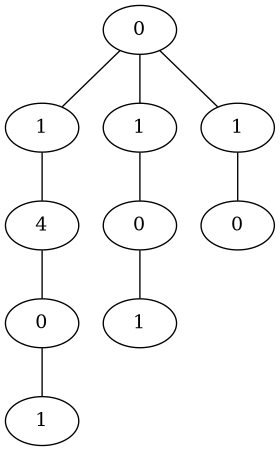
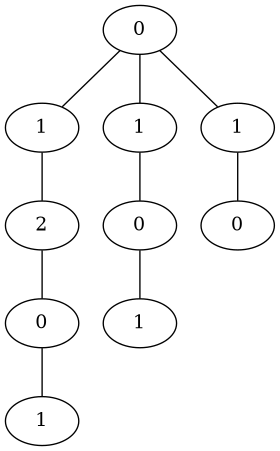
node "4": label "4" -> "2"
